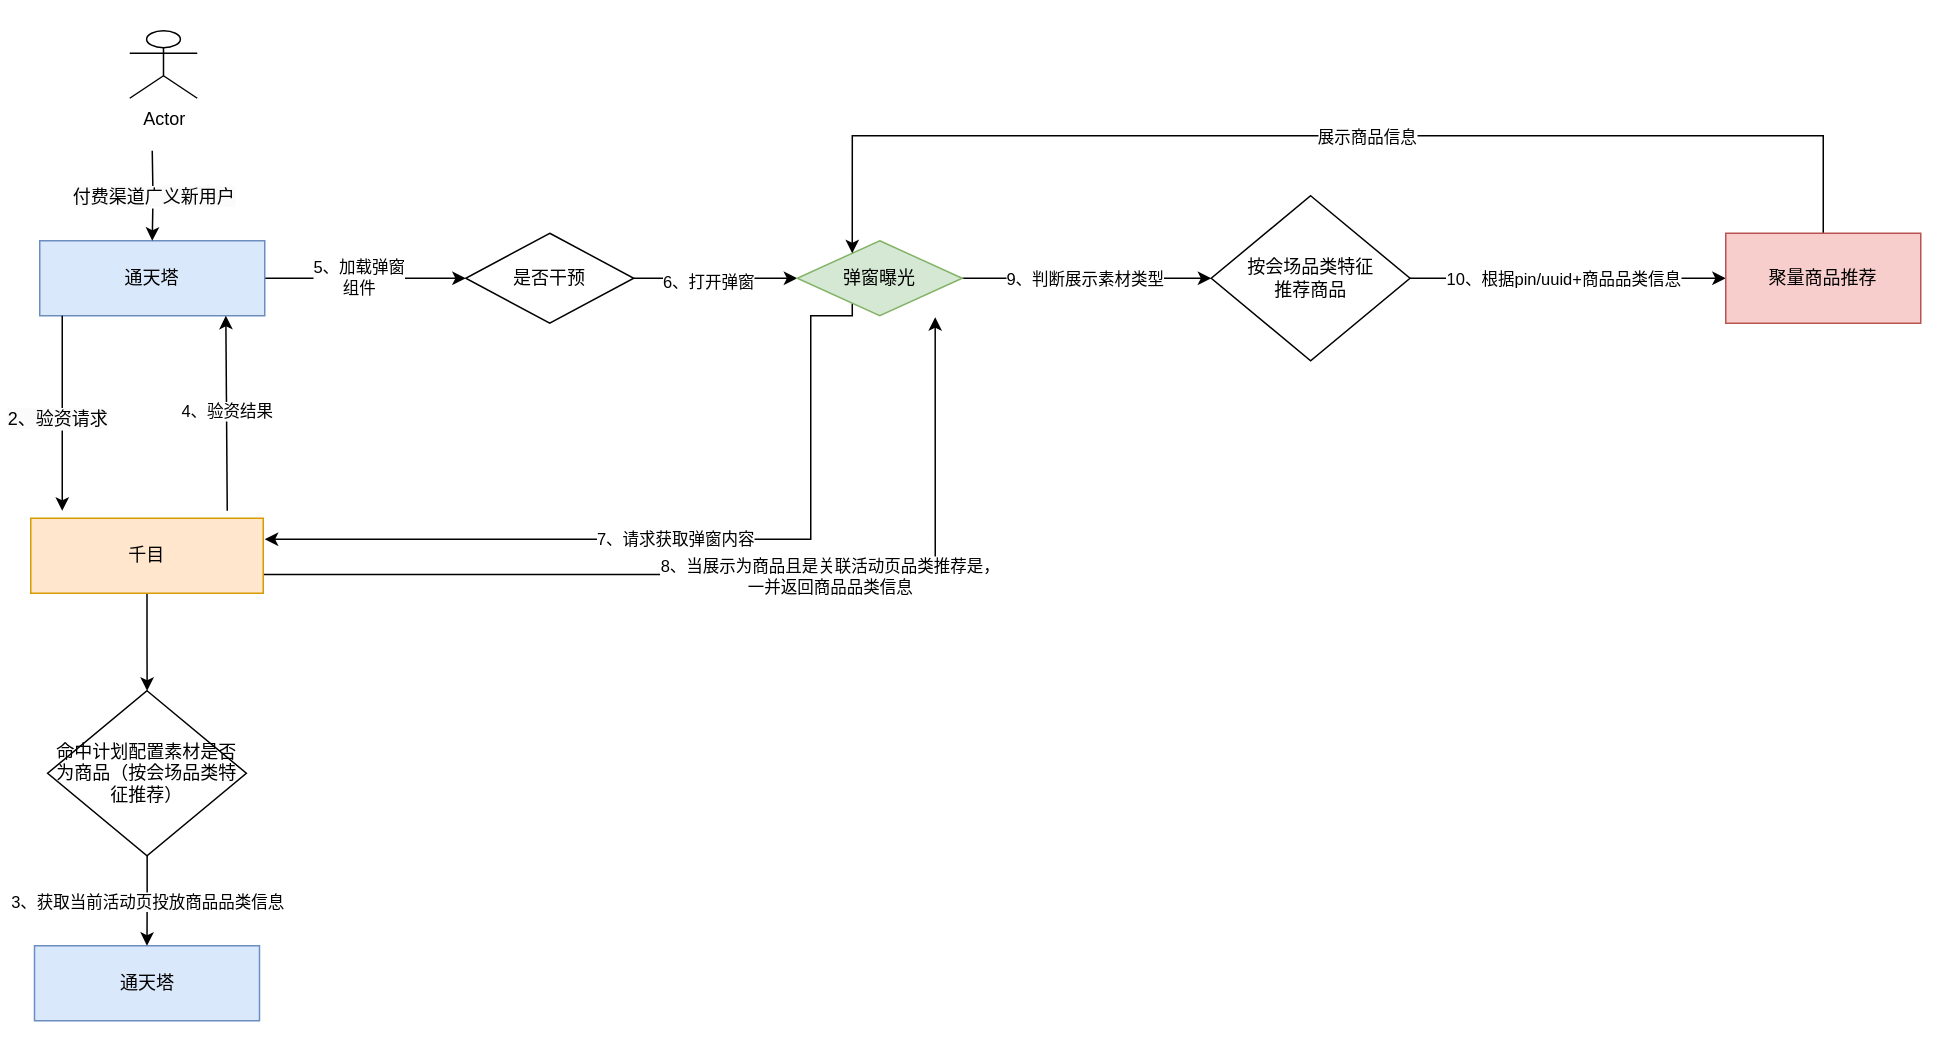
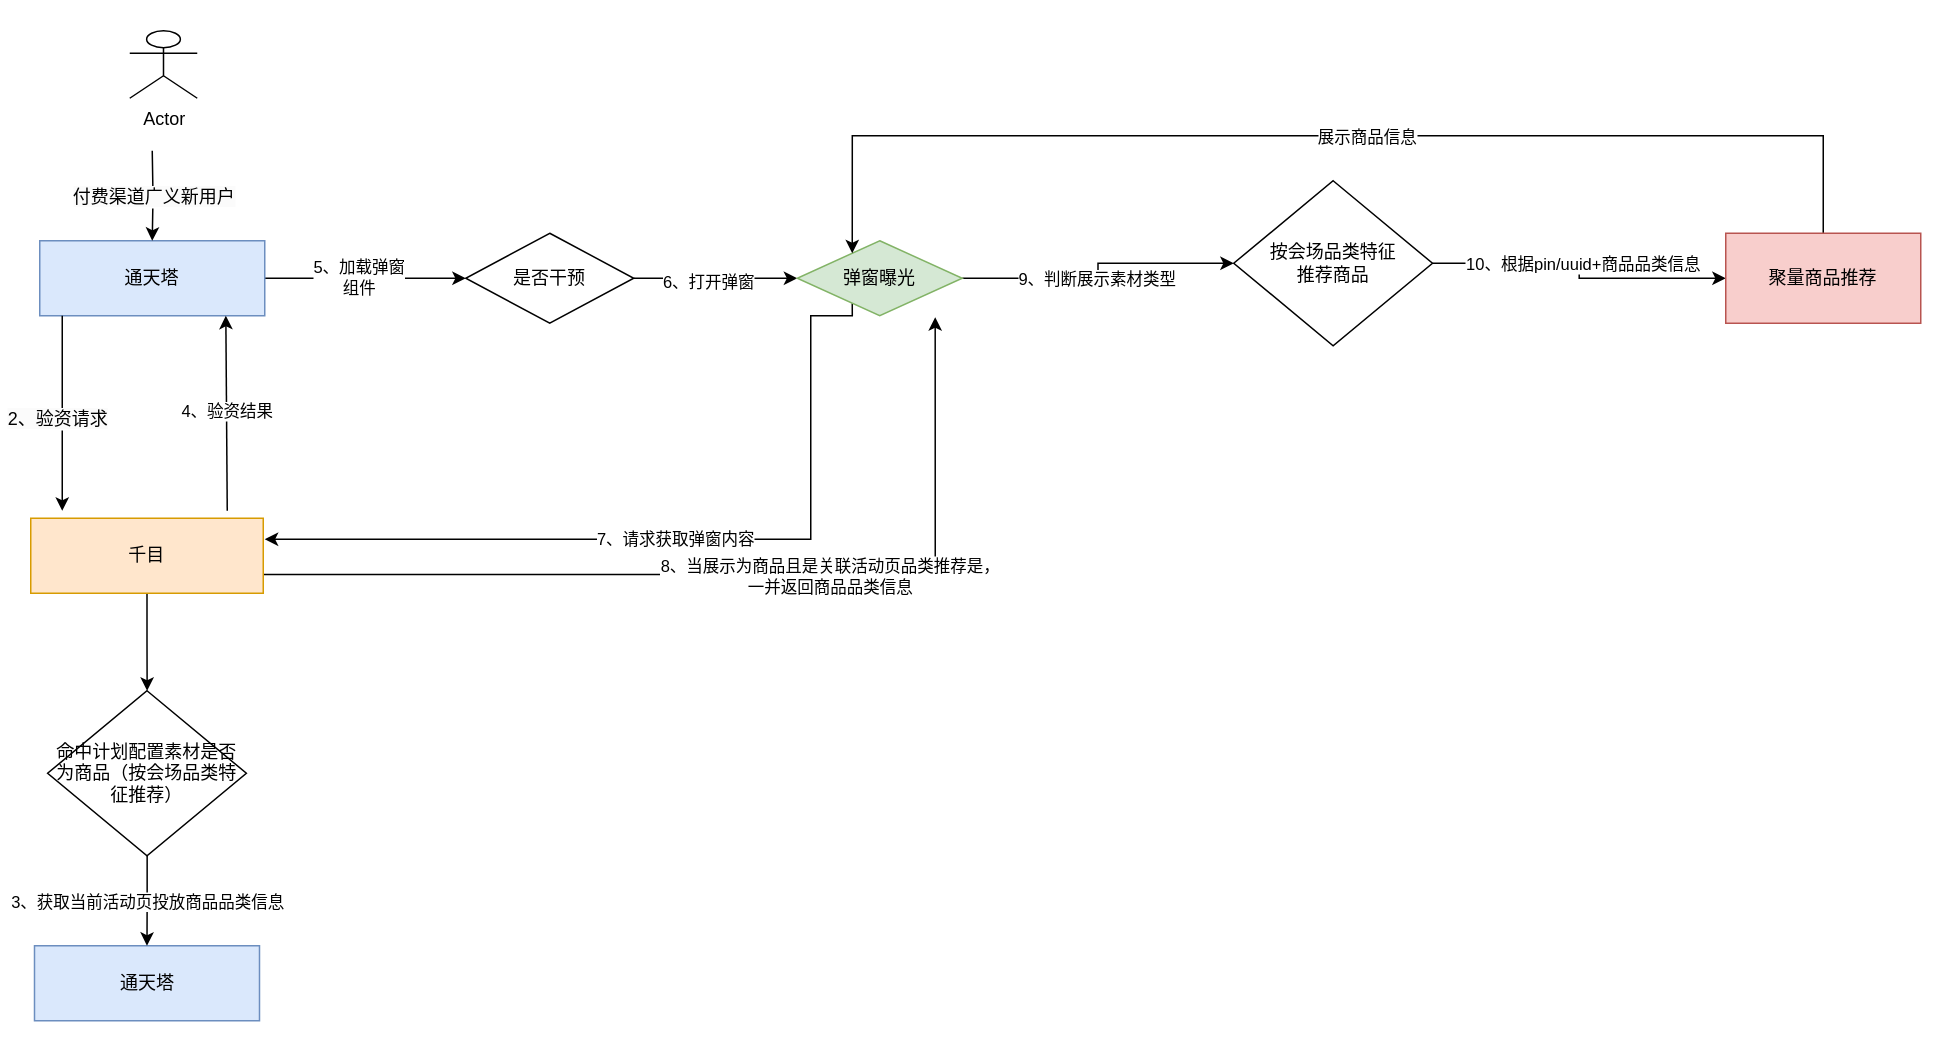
node "按会场品类特征 推荐商品": moved (1311, 278) -> (1333, 263)
